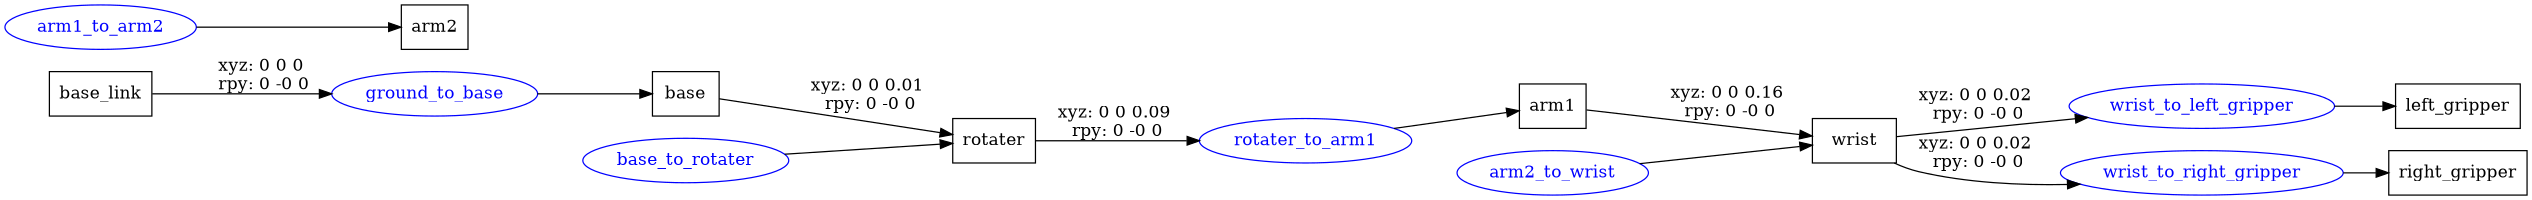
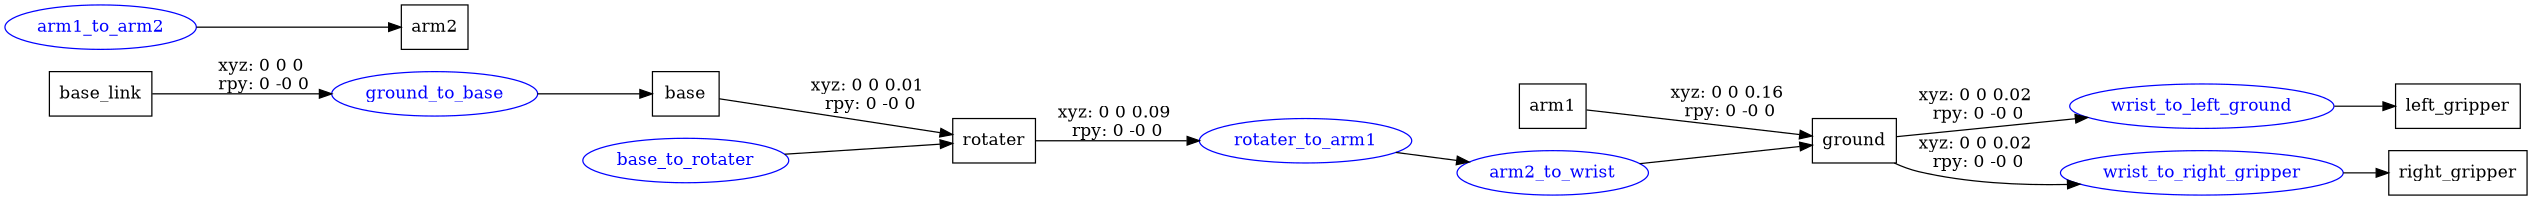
node "wrist_to_left_gripper": label "wrist_to_left_gripper" -> "wrist_to_left_ground"
edge "rotater_to_arm1" -> "arm1": now "rotater_to_arm1" -> "arm2_to_wrist"
node "wrist": label "wrist" -> "ground"
